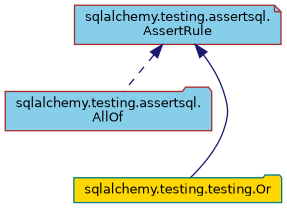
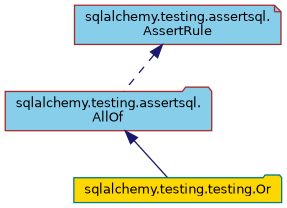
edge "sqlalchemy.testing.testing.Or" -> "sqlalchemy.testing.assertsql. AssertRule": now "sqlalchemy.testing.testing.Or" -> "sqlalchemy.testing.assertsql. AllOf"
